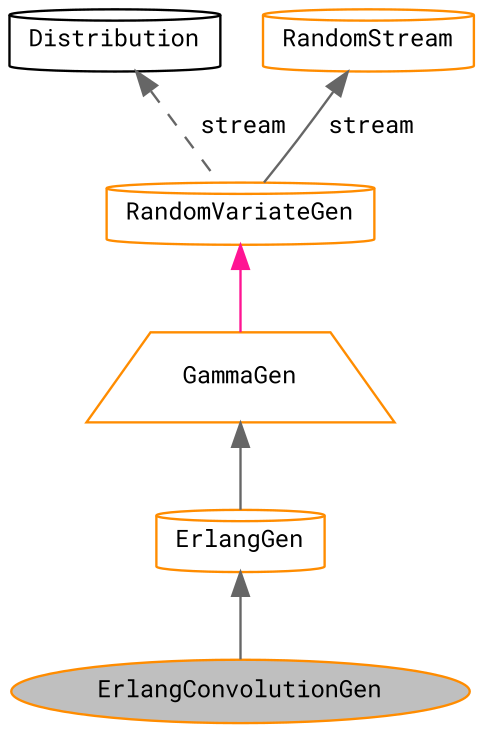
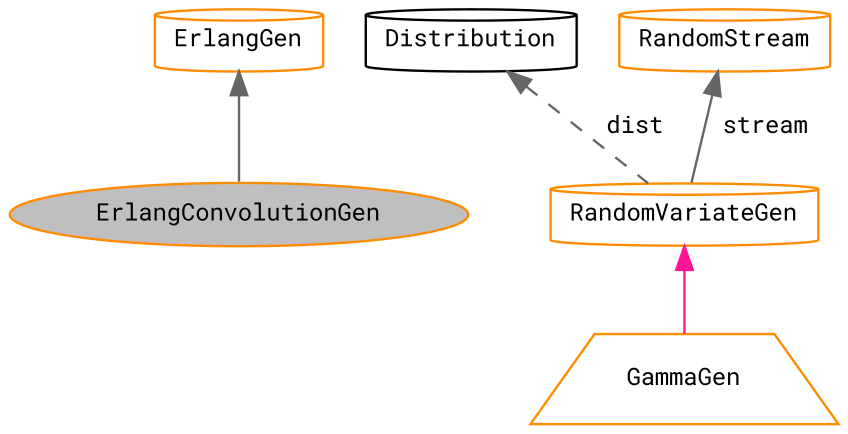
edge "RandomVariateGen" -> "Distribution": label " stream" -> " dist"
edge "ErlangGen" -> "GammaGen": removed
